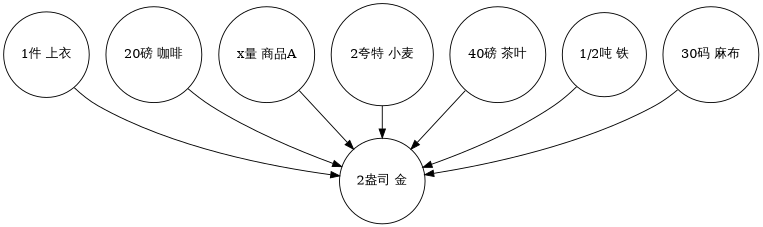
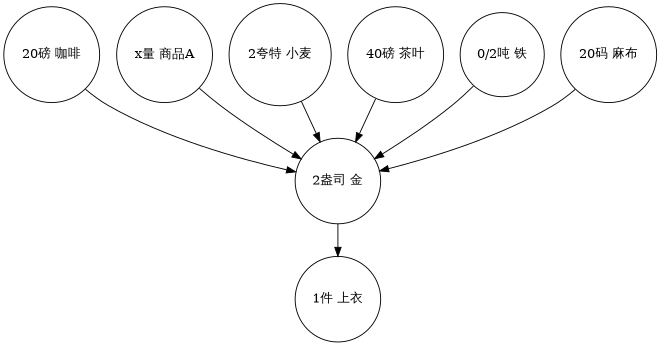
node "1/2吨 铁": label "1/2吨 铁" -> "0/2吨 铁"
node "30码 麻布": label "30码 麻布" -> "20码 麻布"
edge "1件 上衣" -> "2盎司 金": reversed
